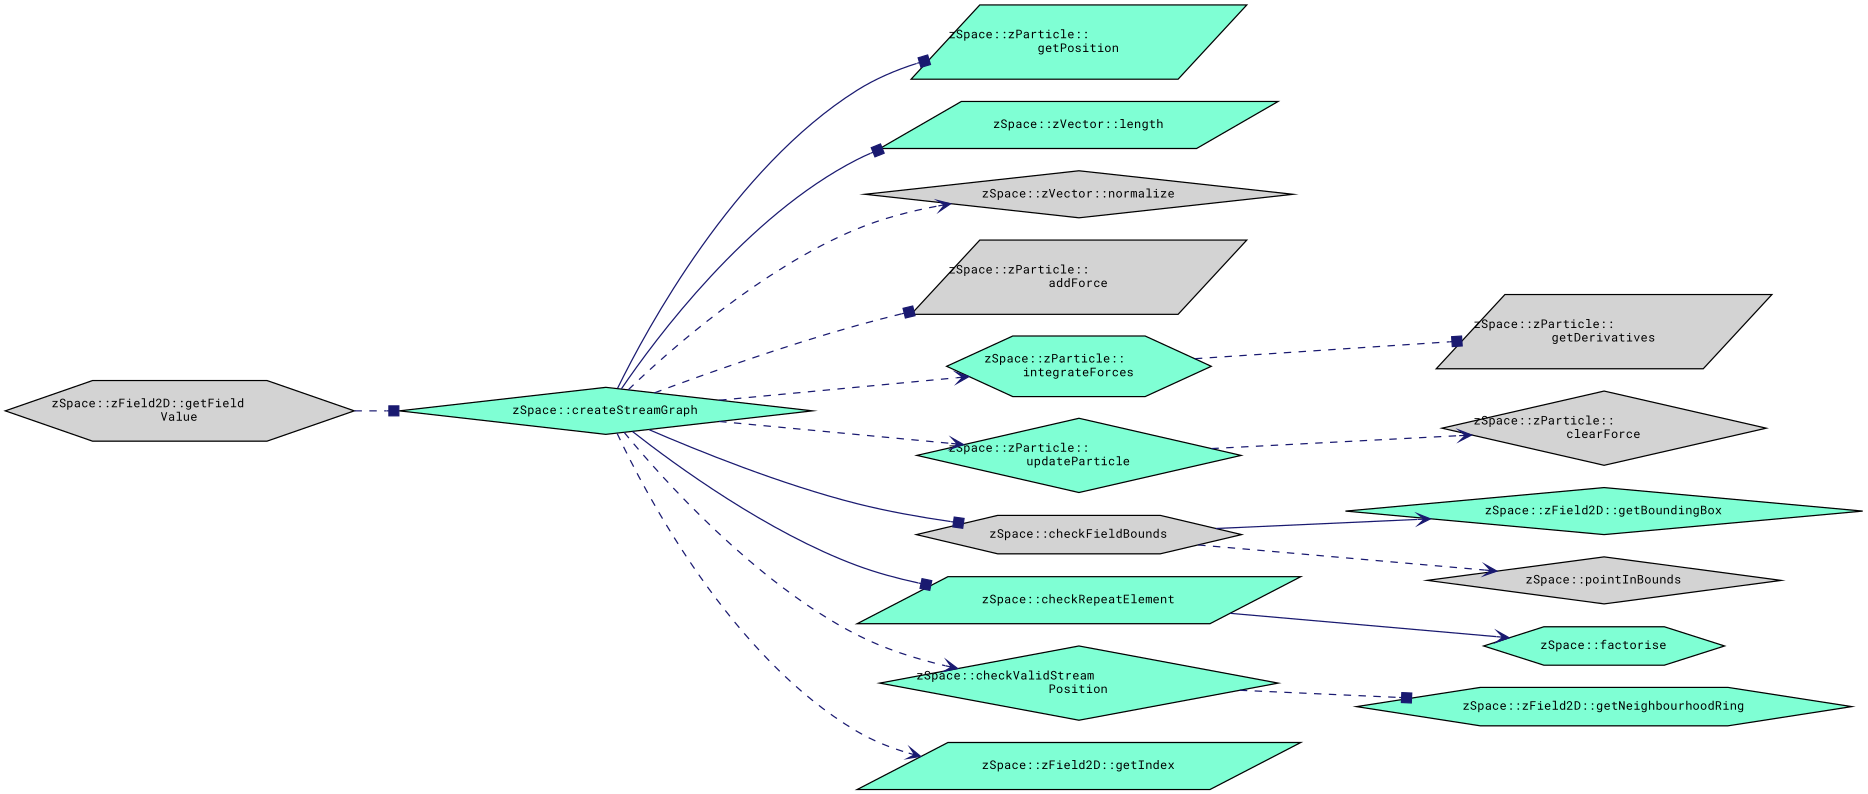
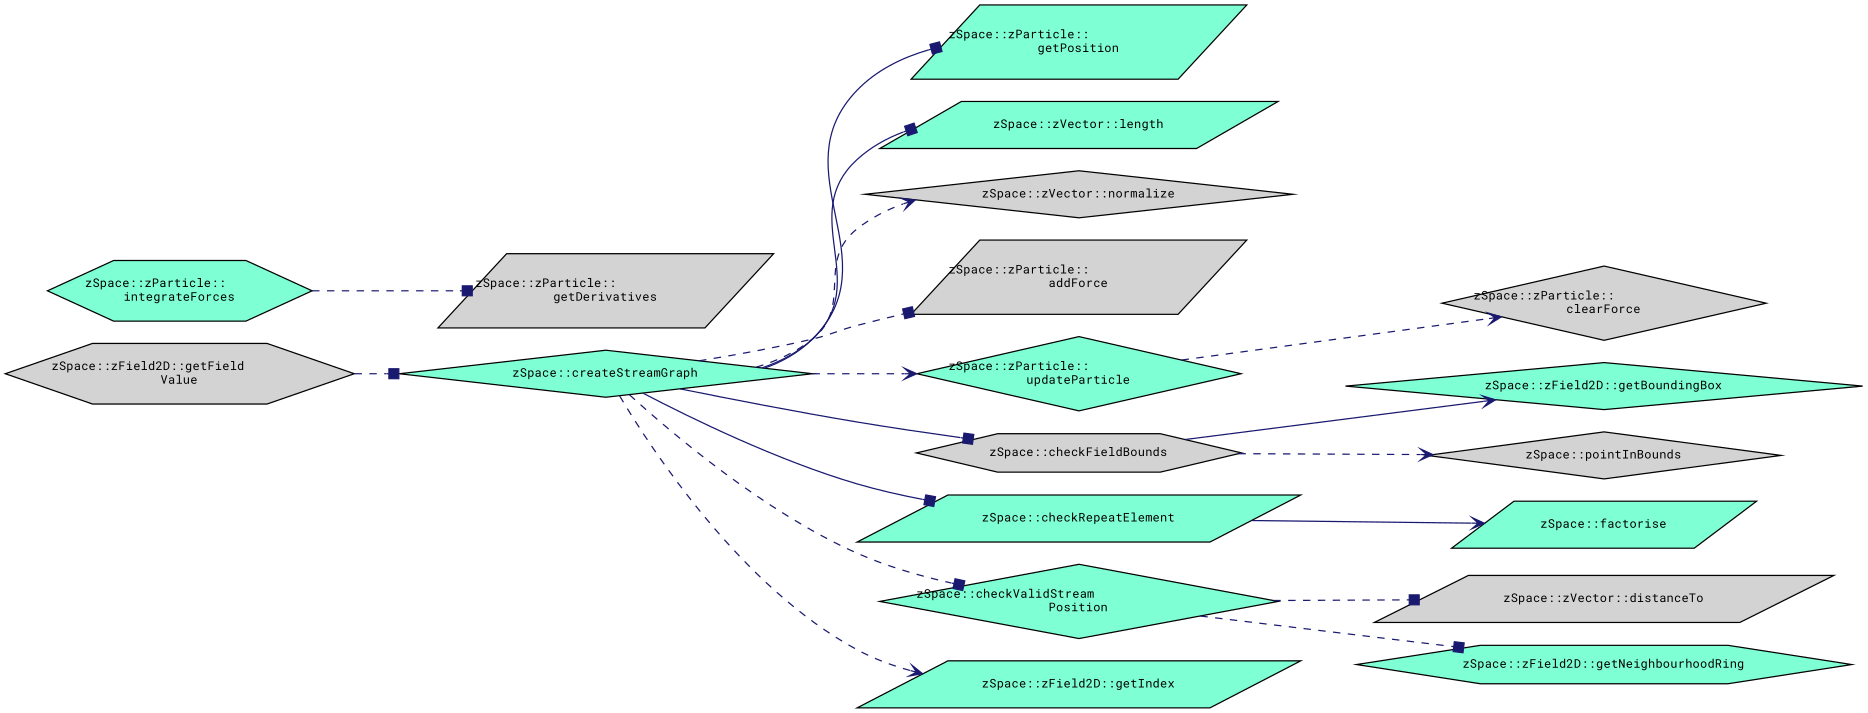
edge "zSpace::createStreamGraph" -> "zSpace::zParticle:: integrateForces": removed
edge "zSpace::createStreamGraph" -> "zSpace::checkValidStream Position": arrowhead vee -> box
node "zSpace::zVector::distanceTo": added
node "zSpace::factorise": shape hexagon -> parallelogram
